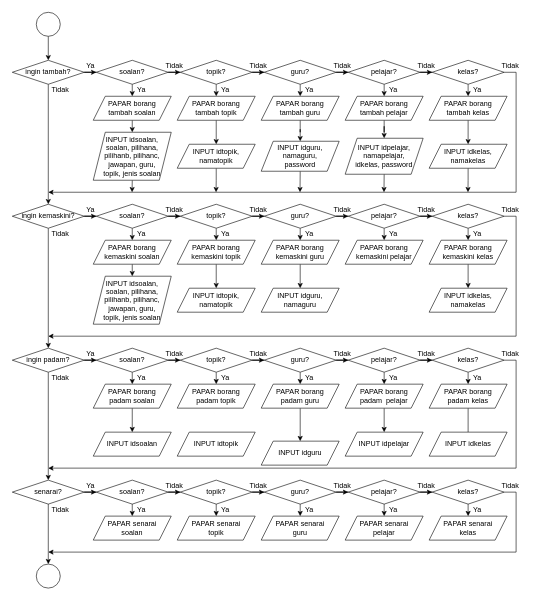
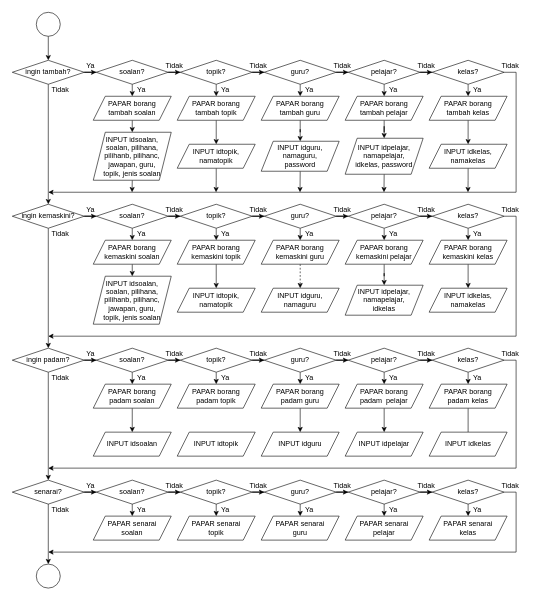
edge "PAPAR borang kemaskini guru" -> "INPUT idguru, namaguru": style solid -> dashed
edge "PAPAR borang kemaskini pelajar" -> "INPUT idpelajar, namapelajar, idkelas": added
node "INPUT idpelajar, namapelajar, idkelas": added
node "INPUT idguru": moved (300, 453) -> (300, 444)
